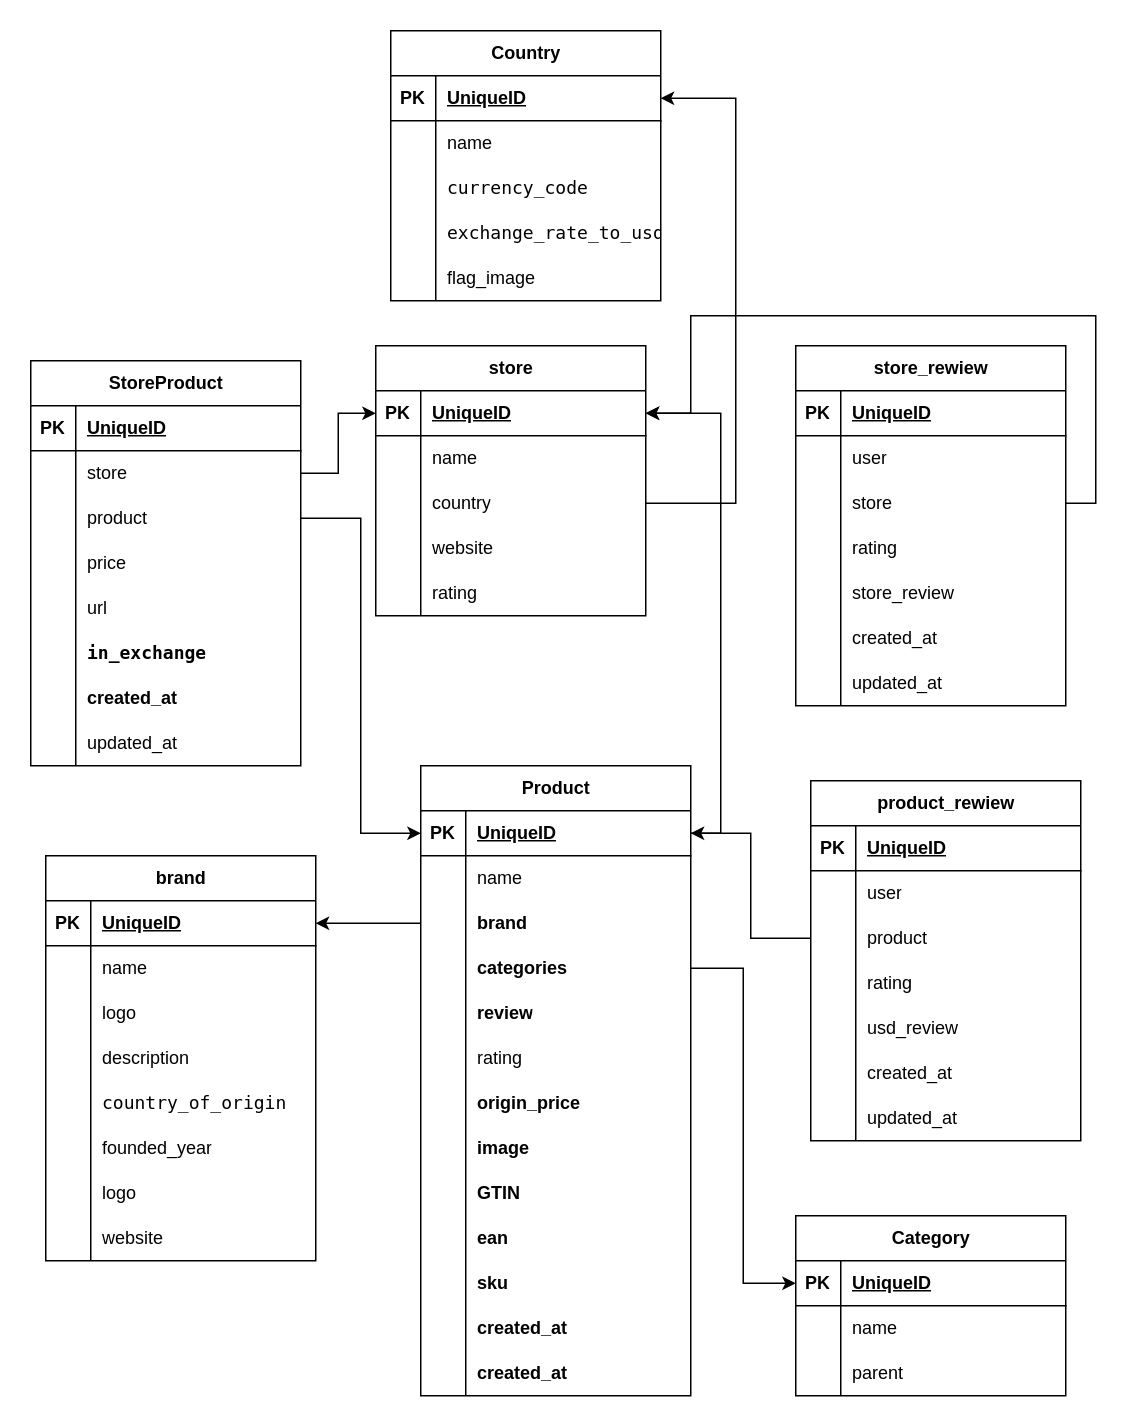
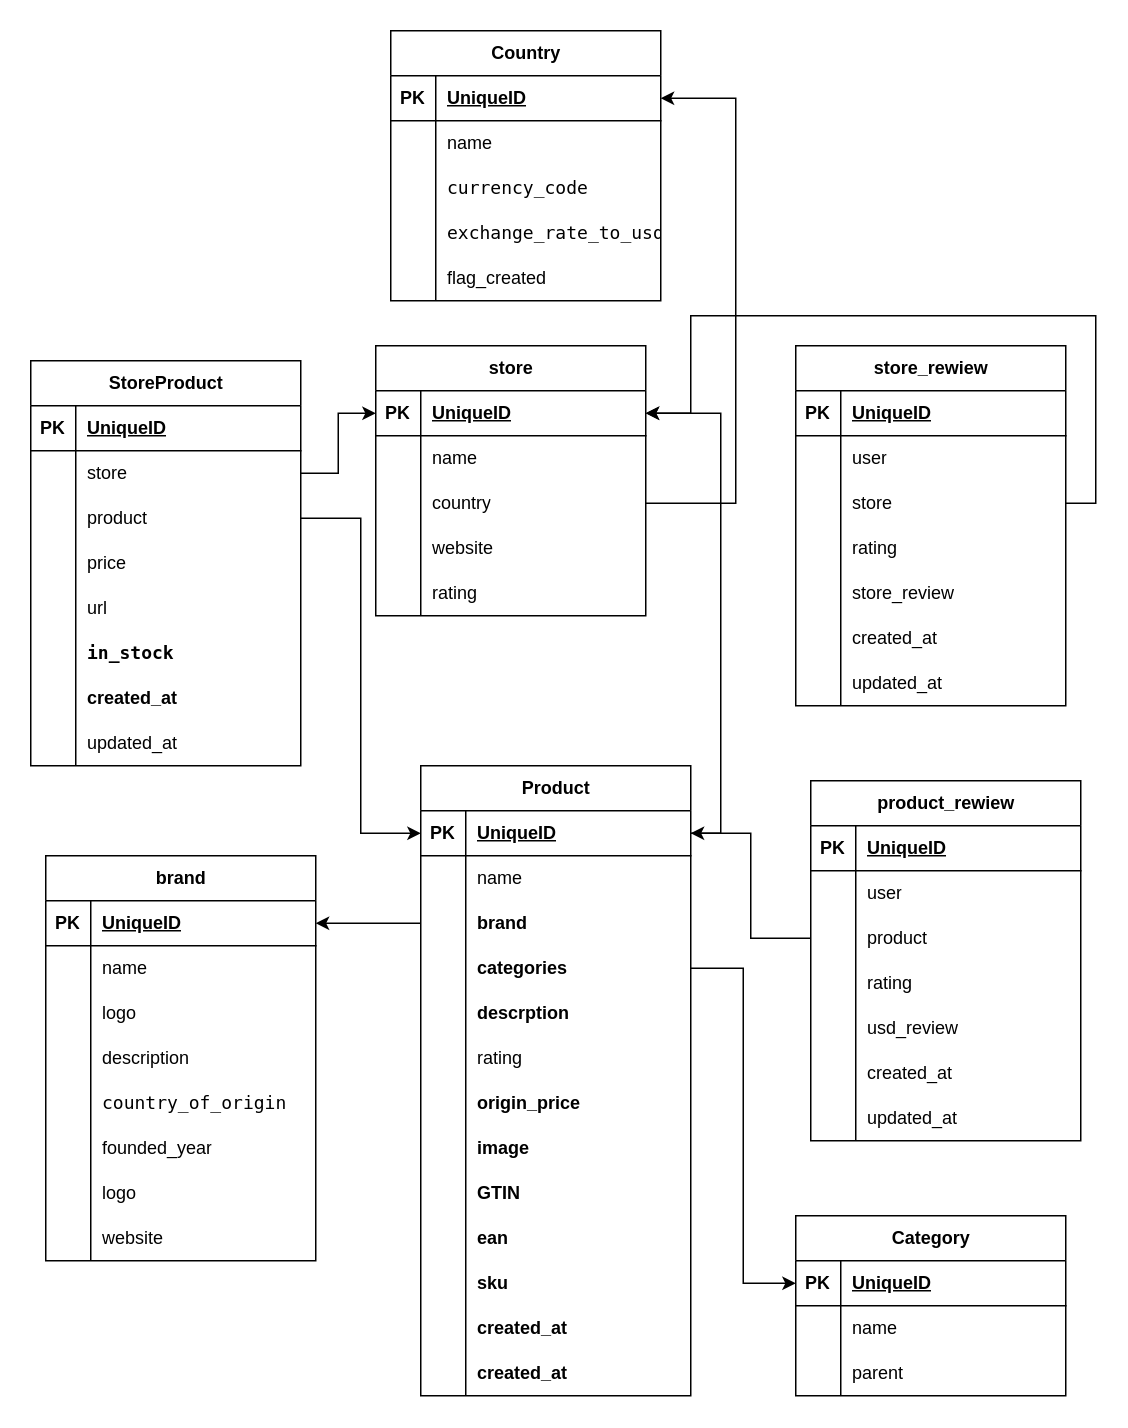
node "flag_image": label "flag_image" -> "flag_created"
node "in_exchange": label "in_exchange" -> "in_stock"
node "review": label "review" -> "descrption"
